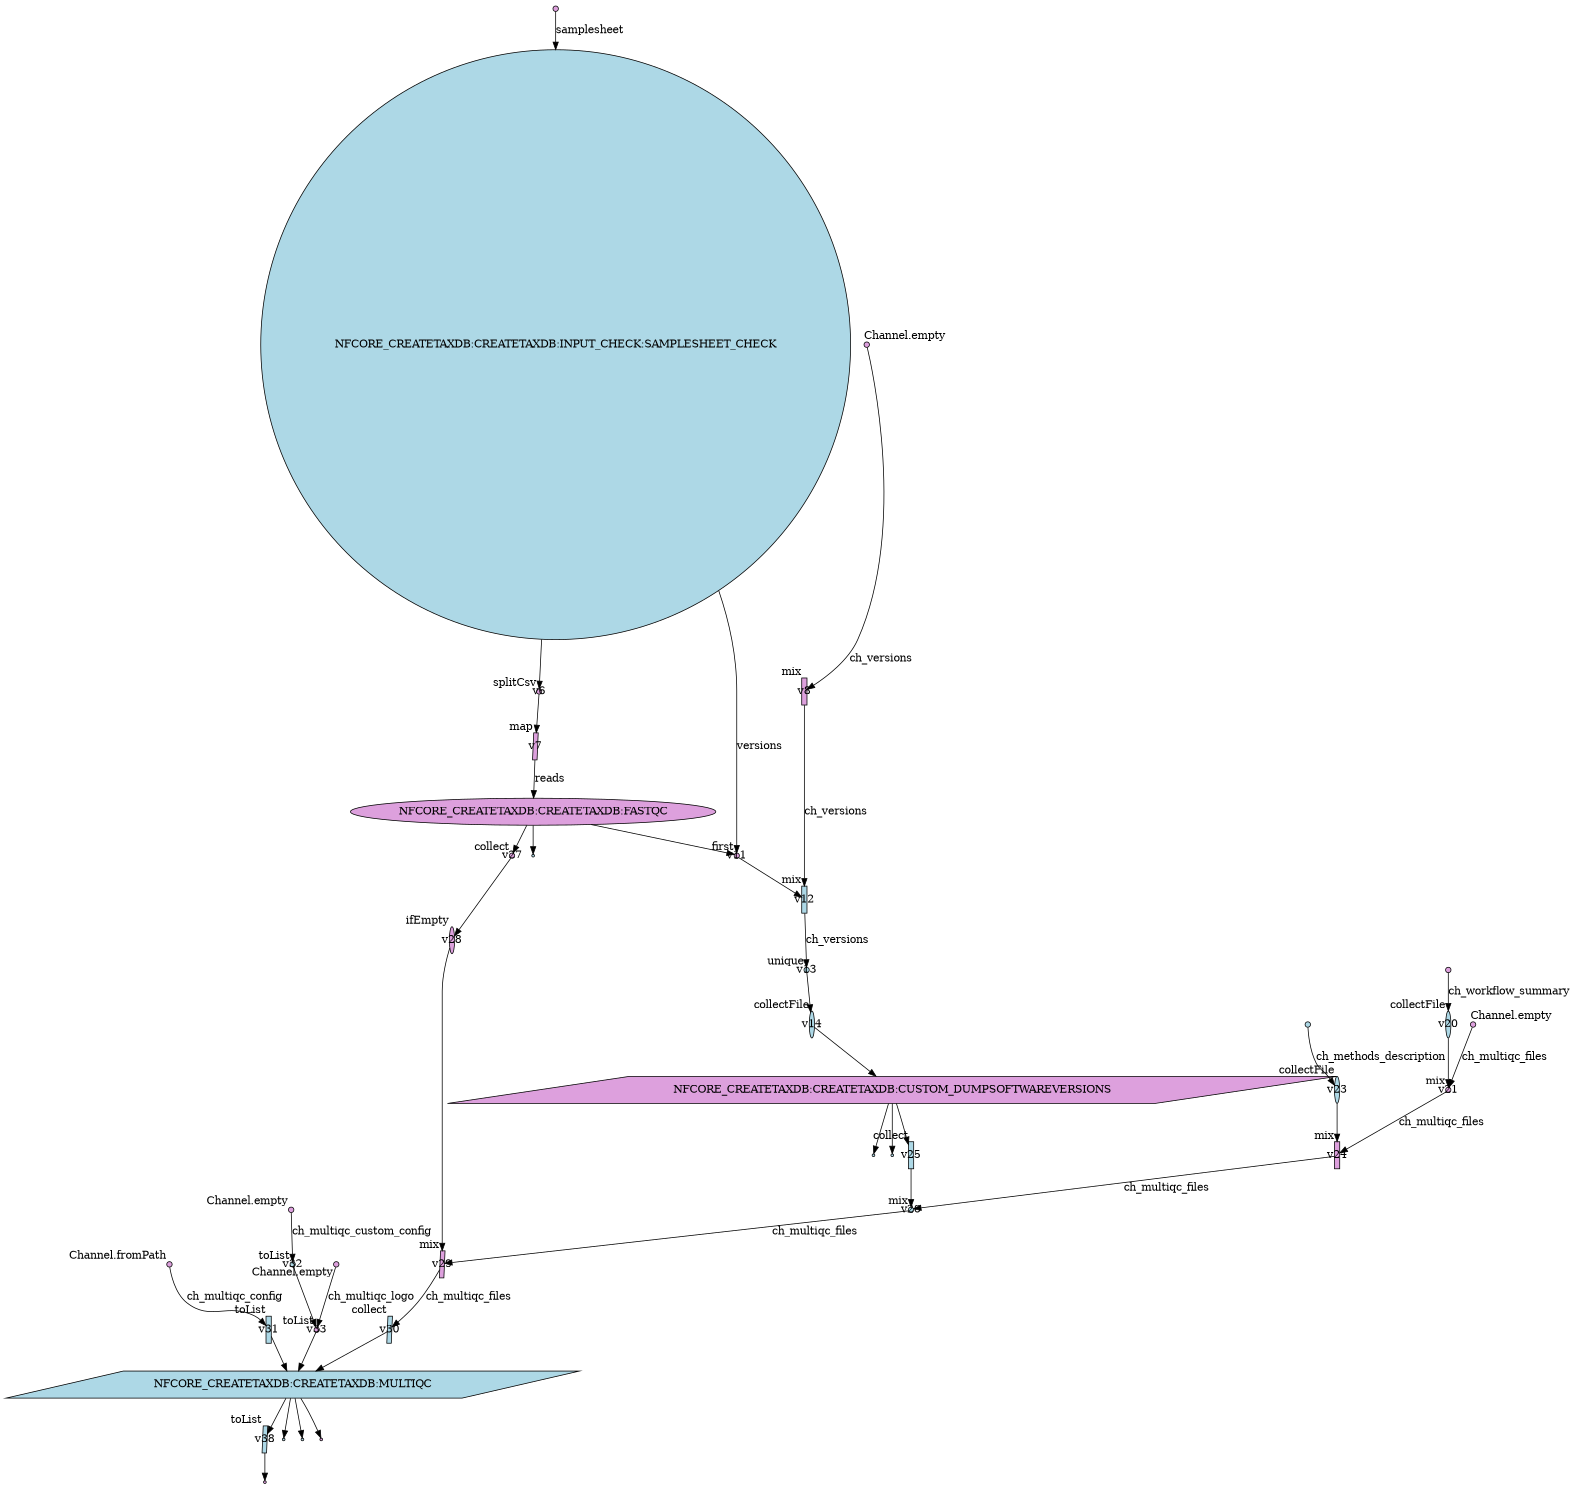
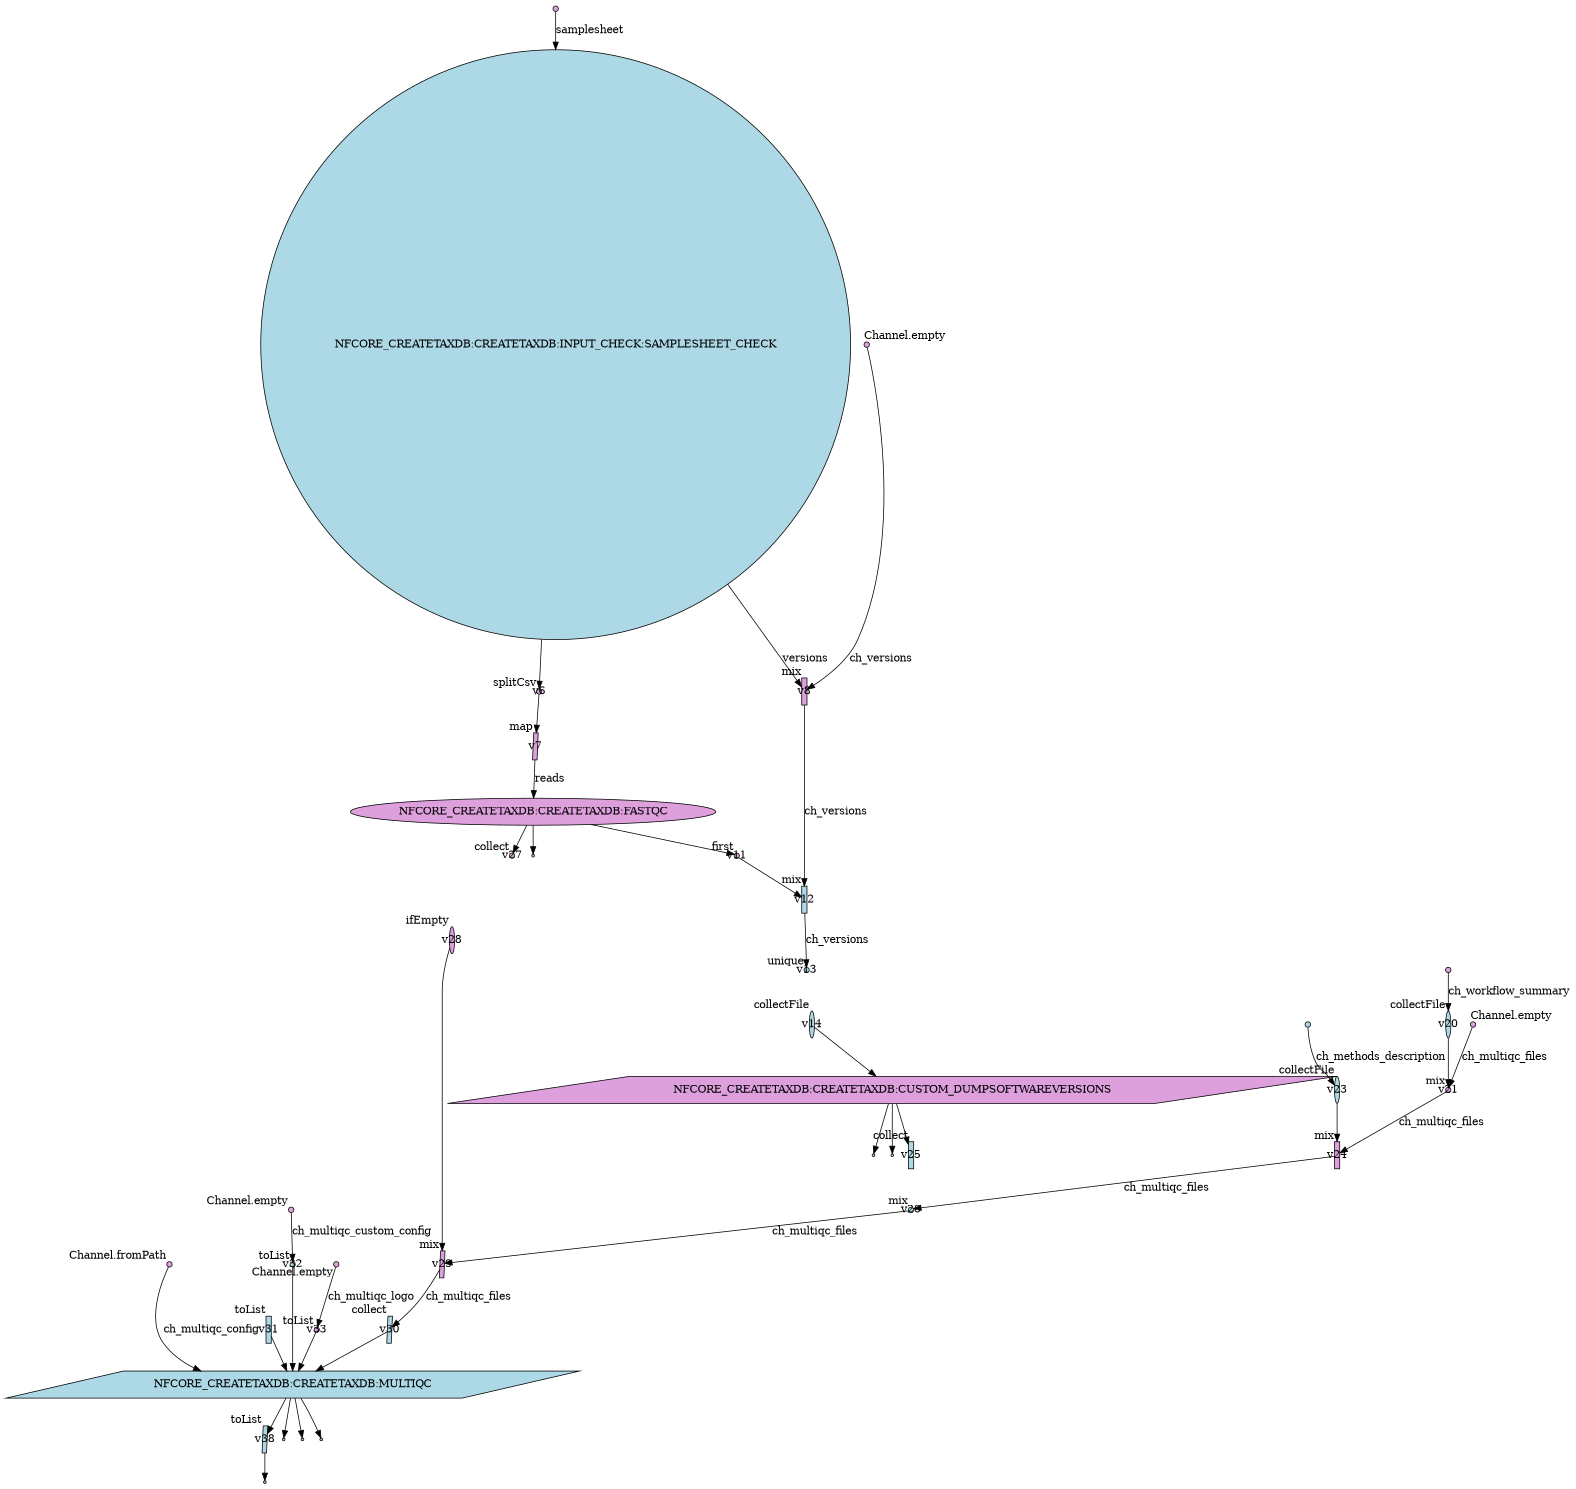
edge "NFCORE_CREATETAXDB:CREATETAXDB:INPUT_CHECK:SAMPLESHEET_CHECK" -> "v11 first": now "NFCORE_CREATETAXDB:CREATETAXDB:INPUT_CHECK:SAMPLESHEET_CHECK" -> "v8 mix"
edge "v27 collect" -> "v28 ifEmpty": removed
edge "v13 unique" -> "v14 collectFile": removed
edge "v25 collect" -> "v26 mix": removed
edge "v32 toList" -> "v33 toList": now "v32 toList" -> "NFCORE_CREATETAXDB:CREATETAXDB:MULTIQC"
edge "Channel.fromPath" -> "v31 toList": now "Channel.fromPath" -> "NFCORE_CREATETAXDB:CREATETAXDB:MULTIQC"
